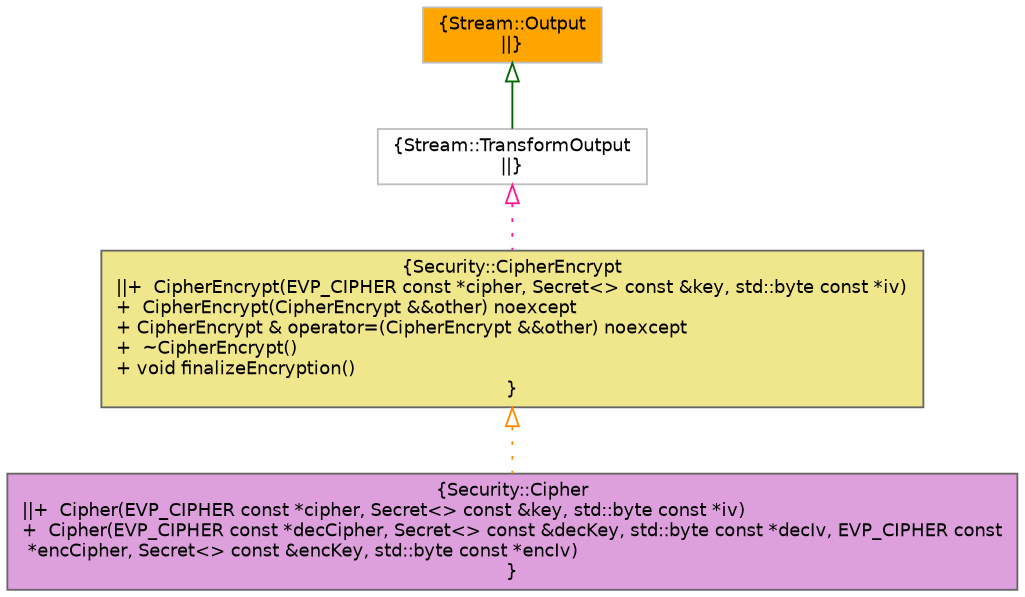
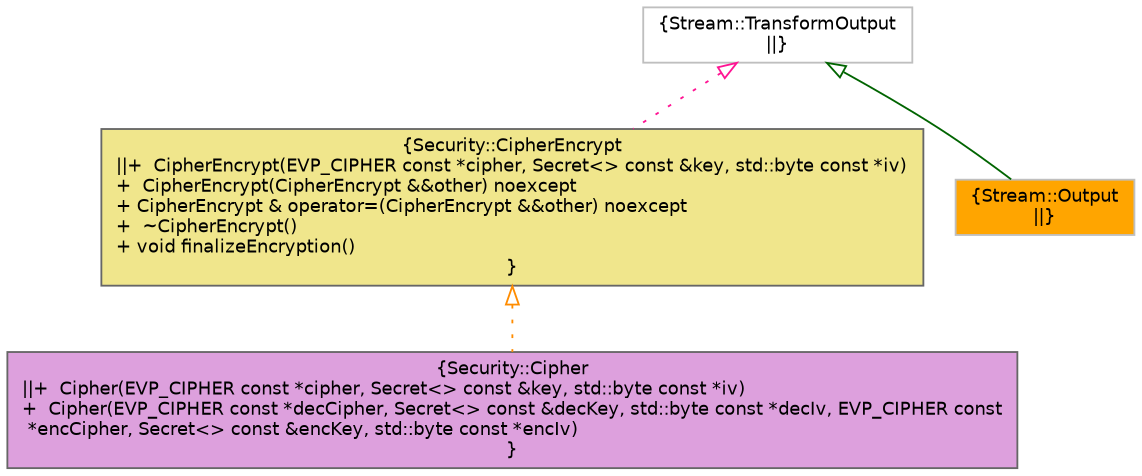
edge "{Stream::TransformOutput ||}" -> "{Stream::Output ||}": reversed
